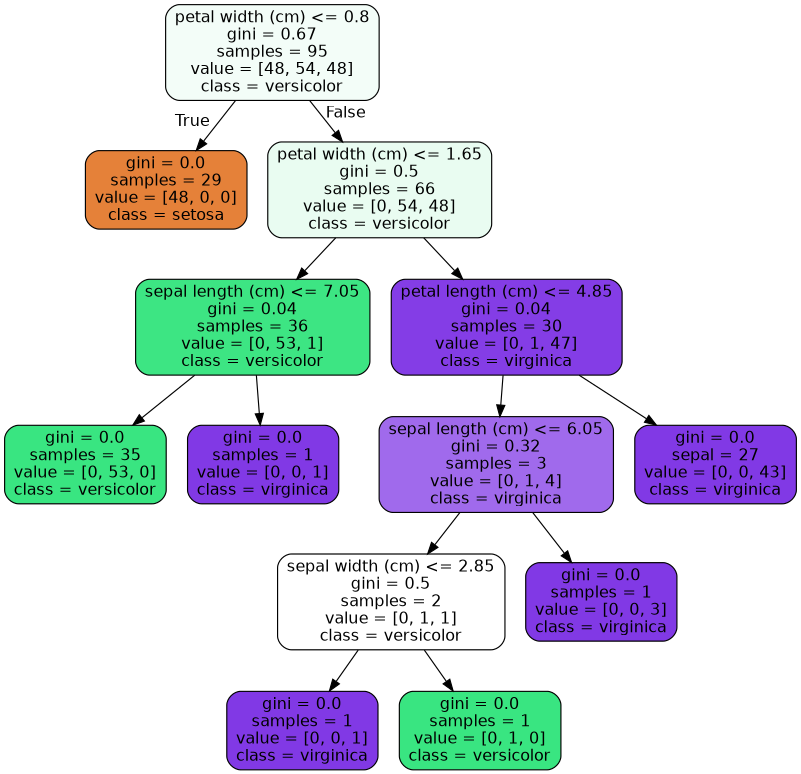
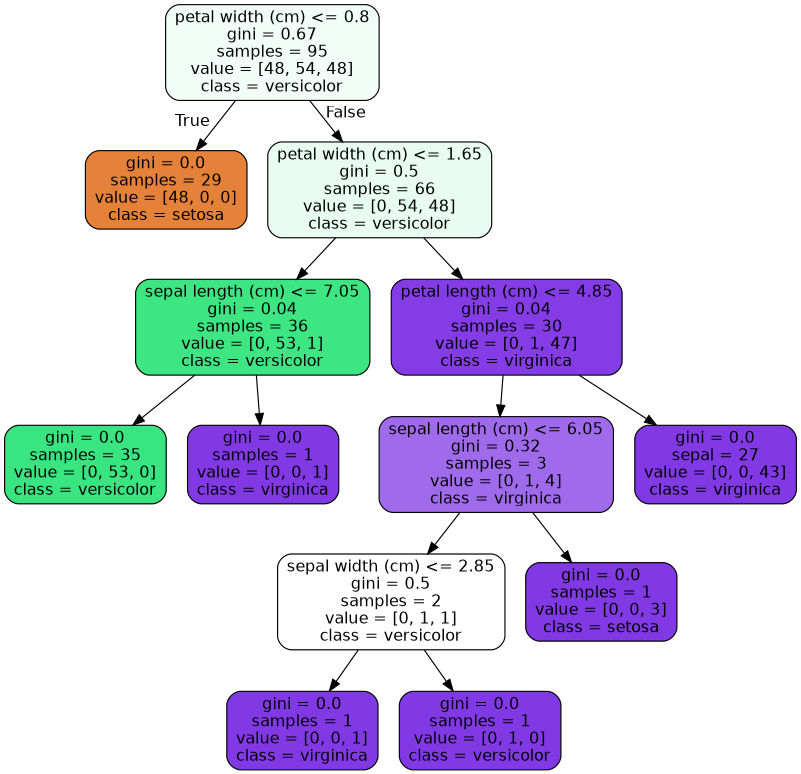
node "gini = 0.0 samples = 1 value = [0, 0, 3] class = virginica": label "gini = 0.0 samples = 1 value = [0, 0, 3] class = virginica" -> "gini = 0.0 samples = 1 value = [0, 0, 3] class = setosa"
node "gini = 0.0 samples = 1 value = [0, 1, 0] class = versicolor": fillcolor #39e581 -> #8139e5
